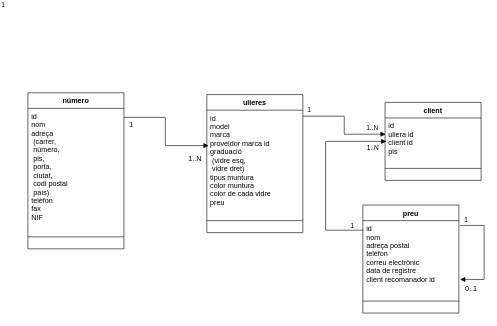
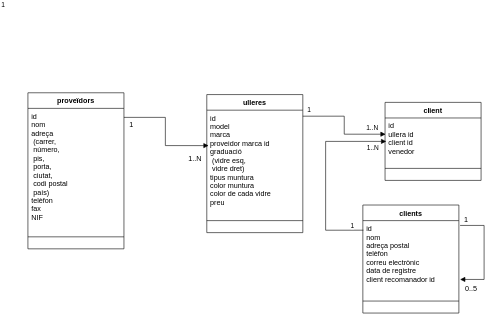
node "número": label "número" -> "proveïdors"
node "id ullera id client id pis": label "id ullera id client id pis" -> "id ullera id client id venedor"
node "preu": label "preu" -> "clients"
node "0..1": label "0..1" -> "0..5"
